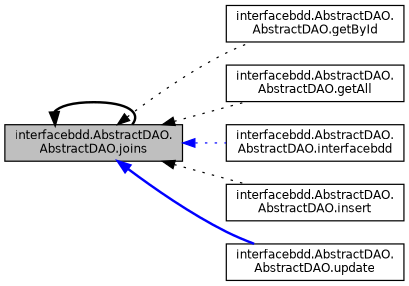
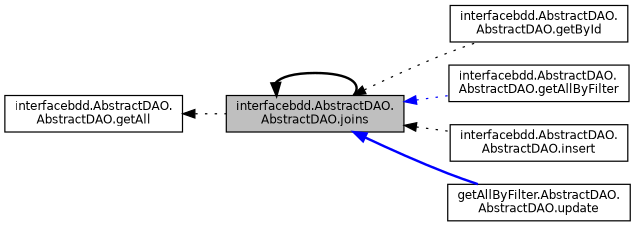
edge "interfacebdd.AbstractDAO. AbstractDAO.getAll" -> "interfacebdd.AbstractDAO. AbstractDAO.joins": reversed
node "interfacebdd.AbstractDAO. AbstractDAO.interfacebdd": label "interfacebdd.AbstractDAO. AbstractDAO.interfacebdd" -> "interfacebdd.AbstractDAO. AbstractDAO.getAllByFilter"
node "interfacebdd.AbstractDAO. AbstractDAO.update": label "interfacebdd.AbstractDAO. AbstractDAO.update" -> "getAllByFilter.AbstractDAO. AbstractDAO.update"
